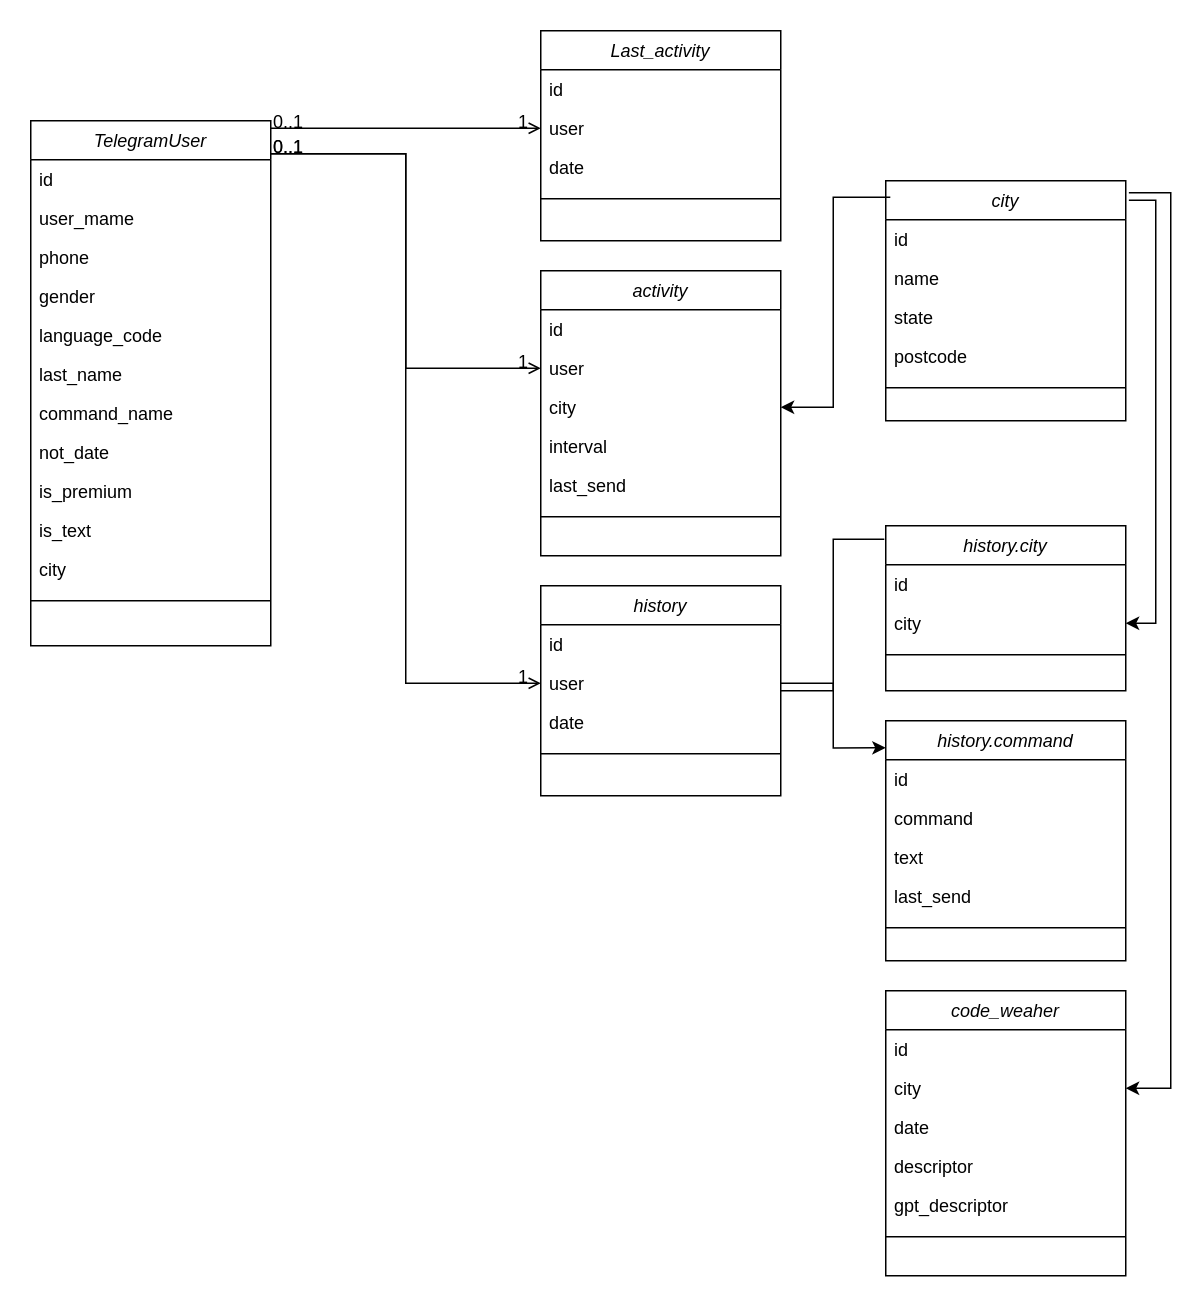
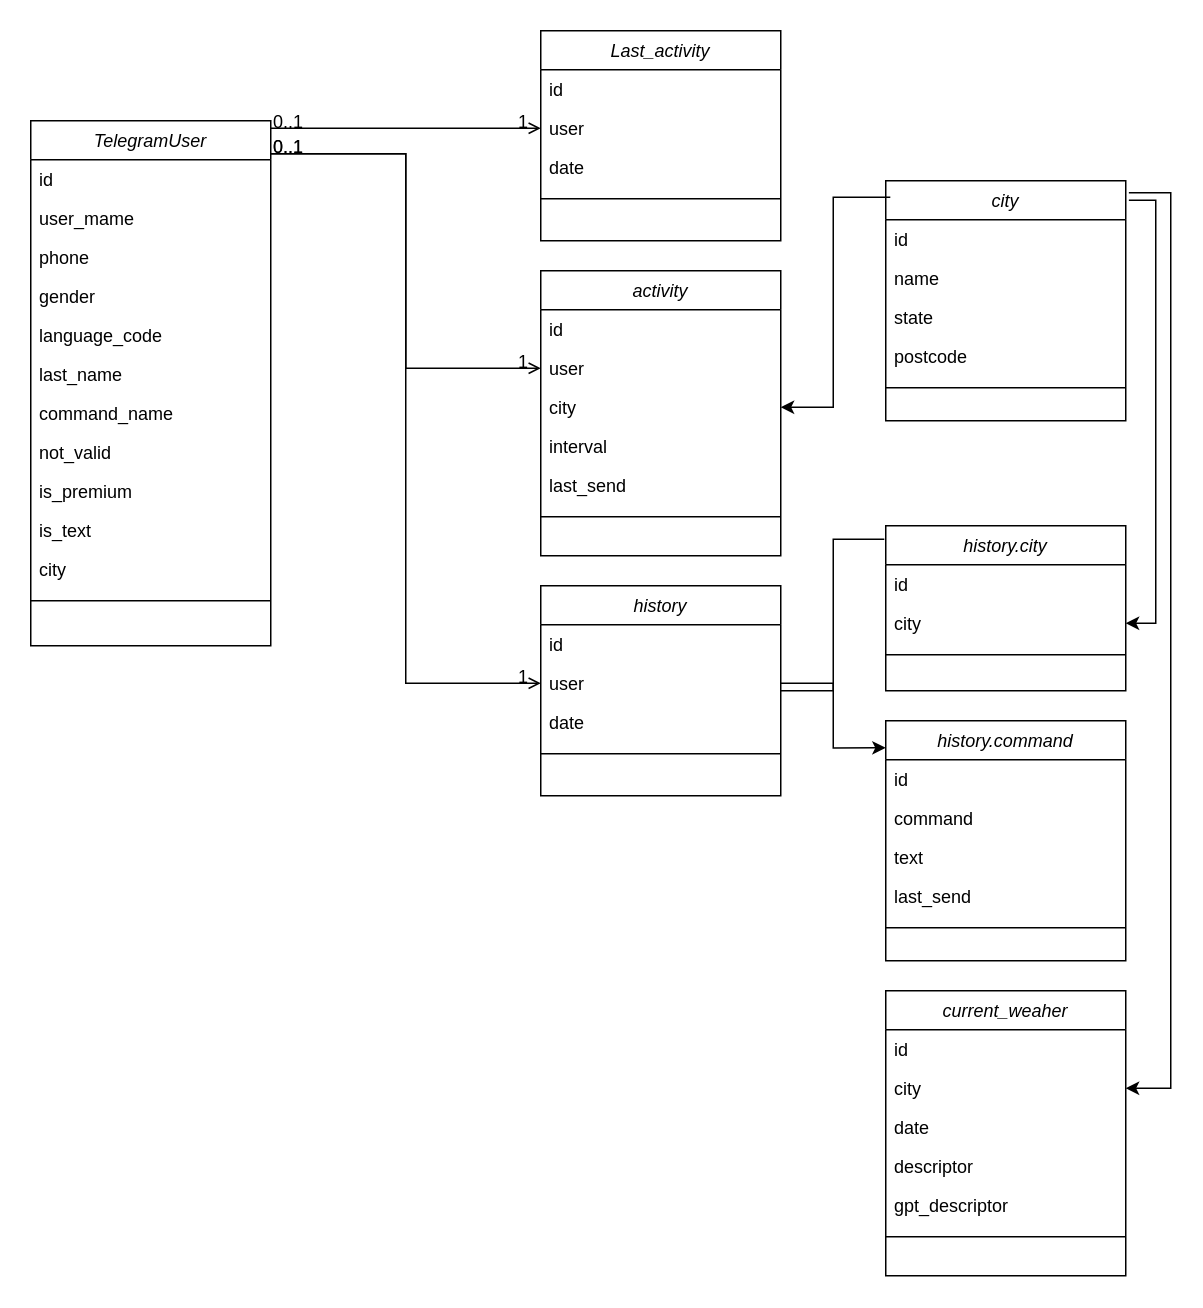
node "not_date": label "not_date" -> "not_valid"
node "code_weaher": label "code_weaher" -> "current_weaher"
